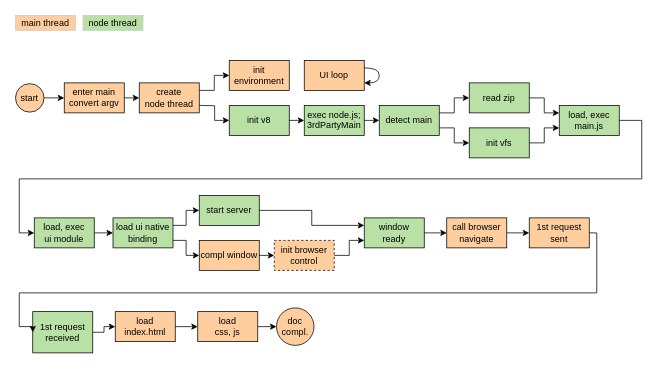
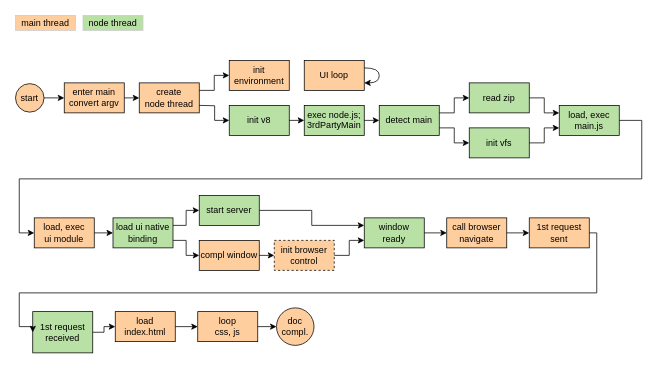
node "load, exec ui module": fillcolor #b9e0a5 -> #ffce9f
node "load css, js": label "load css, js" -> "loop css, js"
